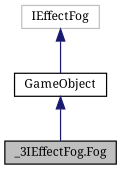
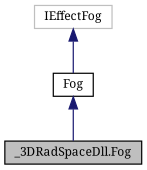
node "GameObject": label "GameObject" -> "Fog"
node "_3IEffectFog.Fog": label "_3IEffectFog.Fog" -> "_3DRadSpaceDll.Fog"
